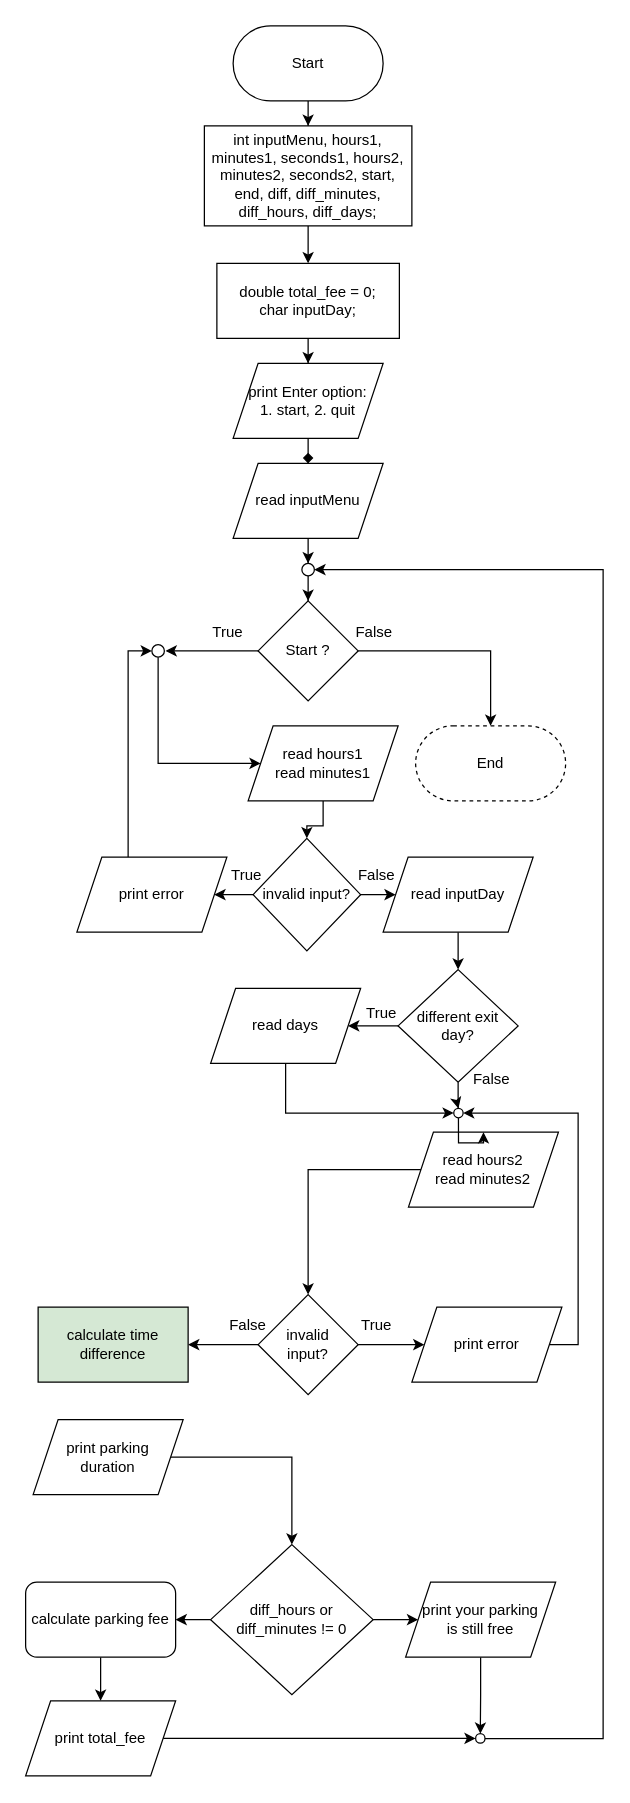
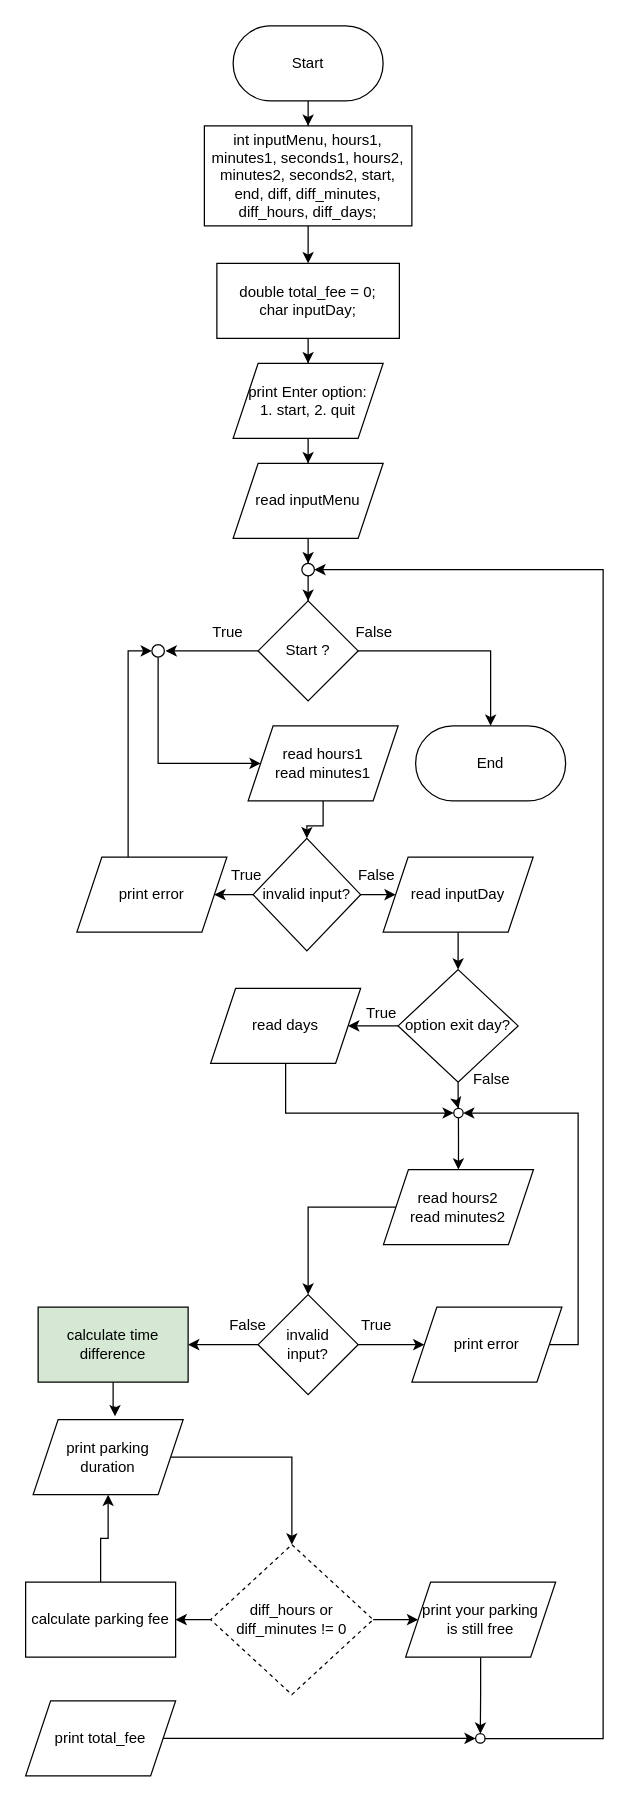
edge "print Enter option: 1. start, 2. quit" -> "read inputMenu": arrowhead diamond -> classic
node "End": style dashed -> solid
node "different exit day?": label "different exit day?" -> "option exit day?"
node "read hours2read minutes2": moved (483, 1169) -> (458, 1207)
edge "calculate time difference" -> "print parking duration": added
node "calculate parking fee": shape rounded rectangle -> rectangle
node "diff_hours or diff_minutes != 0": style solid -> dashed
edge "calculate parking fee" -> "print total_fee": now "calculate parking fee" -> "print parking duration"
